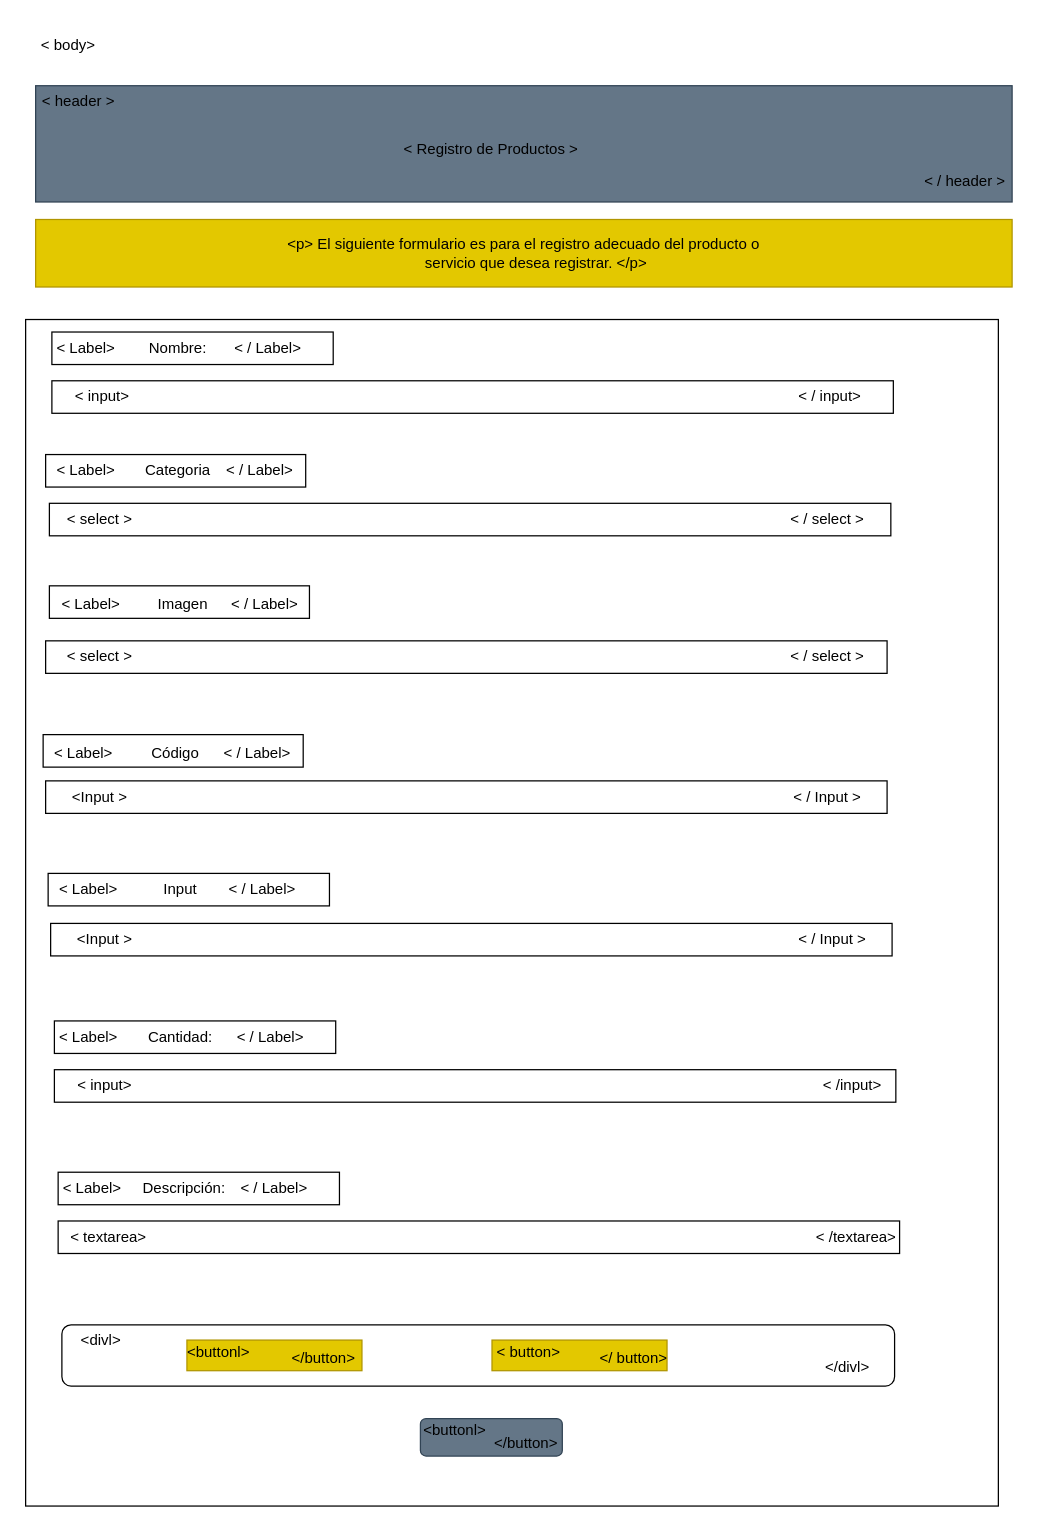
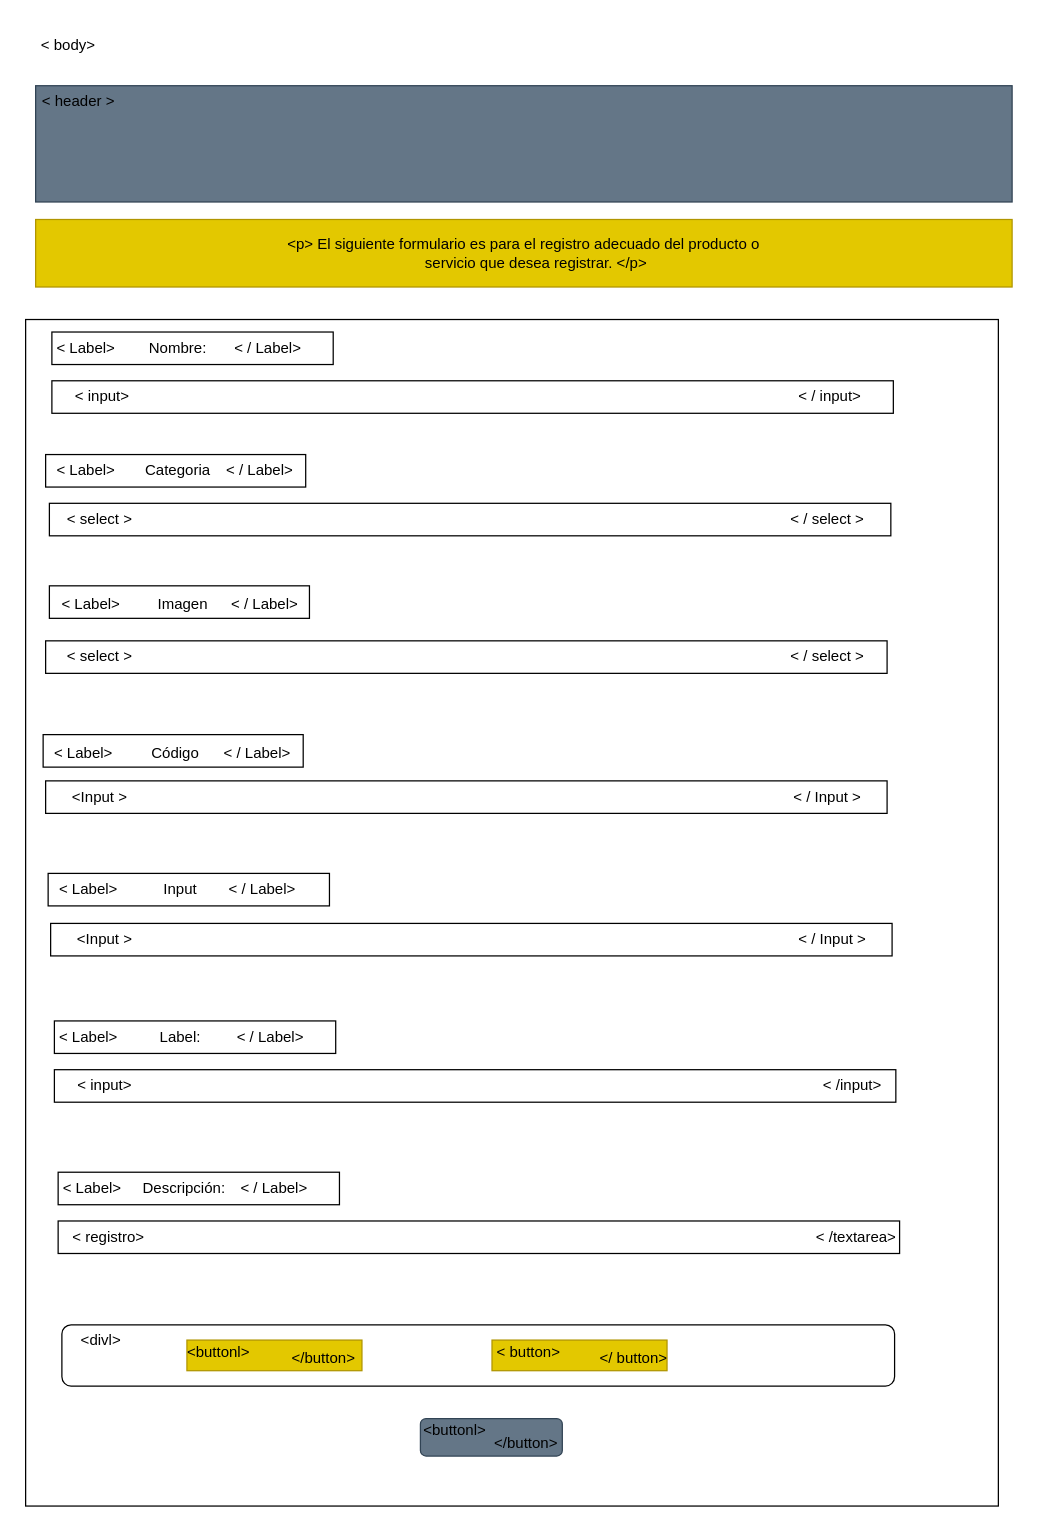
node "< Registro de Productos >": removed
node "< / header >": removed
node "Cantidad:": label "Cantidad:" -> "Label:"
node "< textarea>": label "< textarea>" -> "< registro>"
node "</divl>": removed
